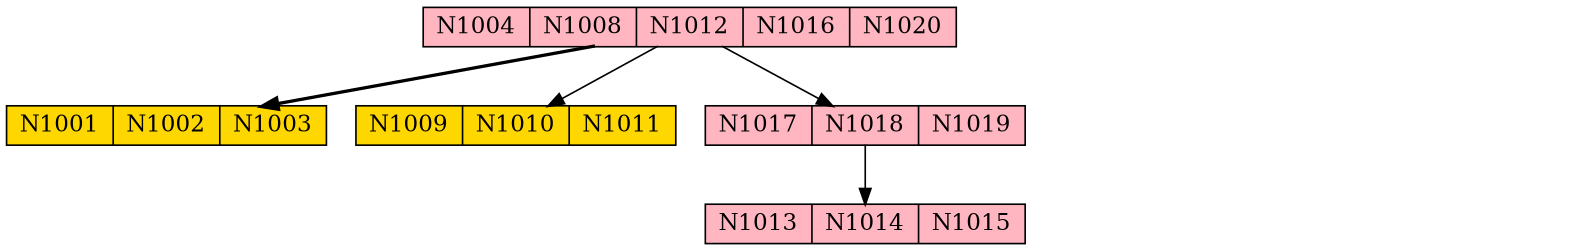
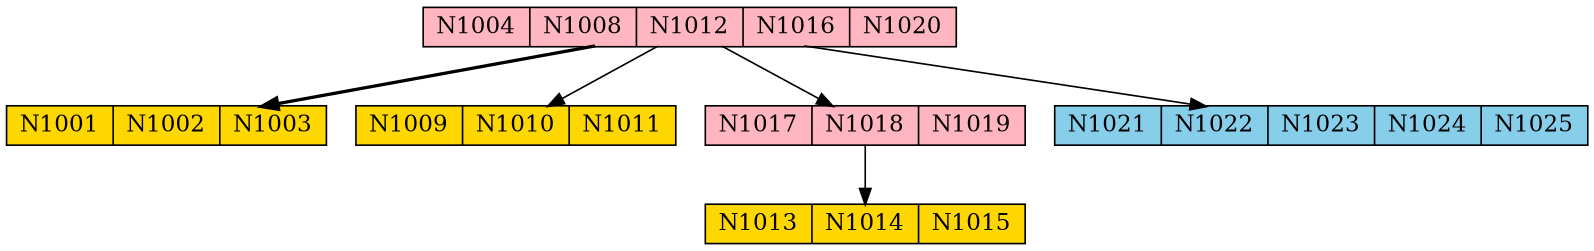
node "N1021": added
node "N1013": fillcolor lightpink -> gold
